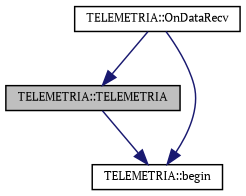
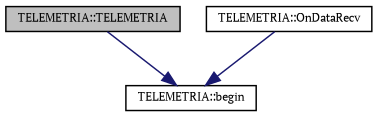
edge "TELEMETRIA::OnDataRecv" -> "TELEMETRIA::TELEMETRIA": removed
